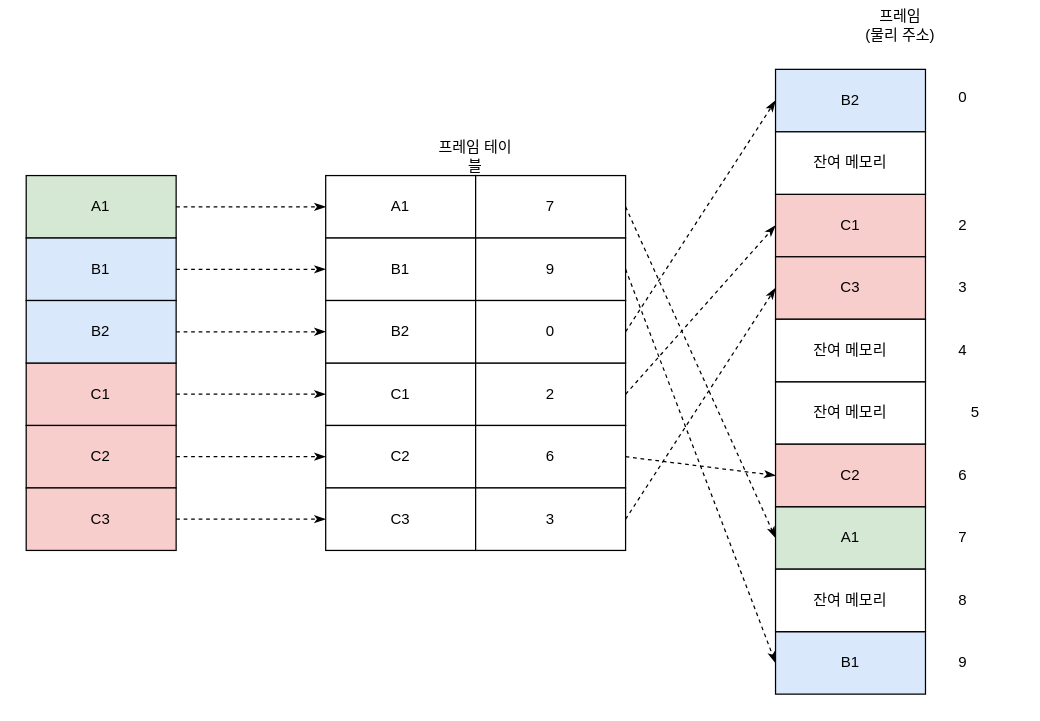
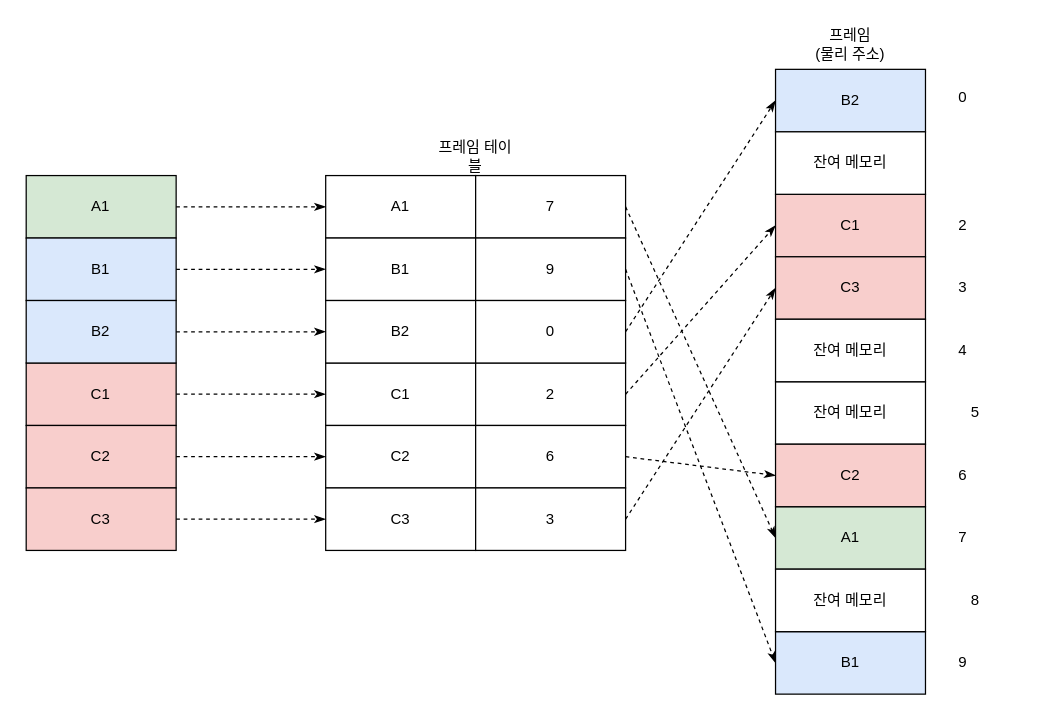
node "프레임 (물리 주소)": moved (901, 26) -> (851, 44)
node "8": moved (963, 601) -> (976, 601)
